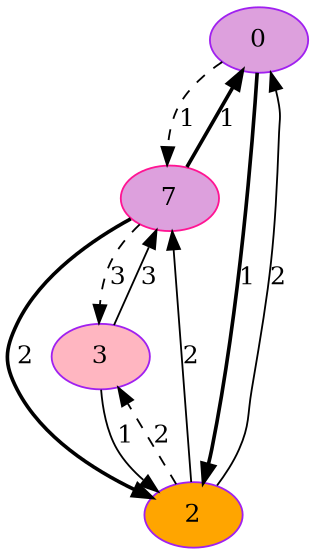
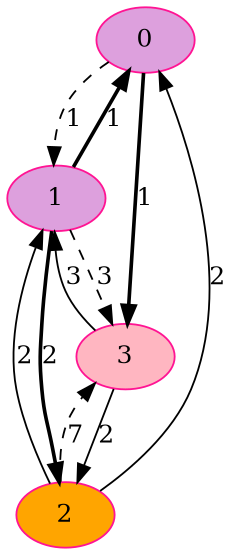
node "0": color purple -> deeppink
node "7": label "7" -> "1"
edge "0" -> "2": now "0" -> "3"
node "3": color purple -> deeppink
edge "3" -> "2": label "1" -> "2"
edge "2" -> "3": label "2" -> "7"
node "2": color purple -> deeppink
